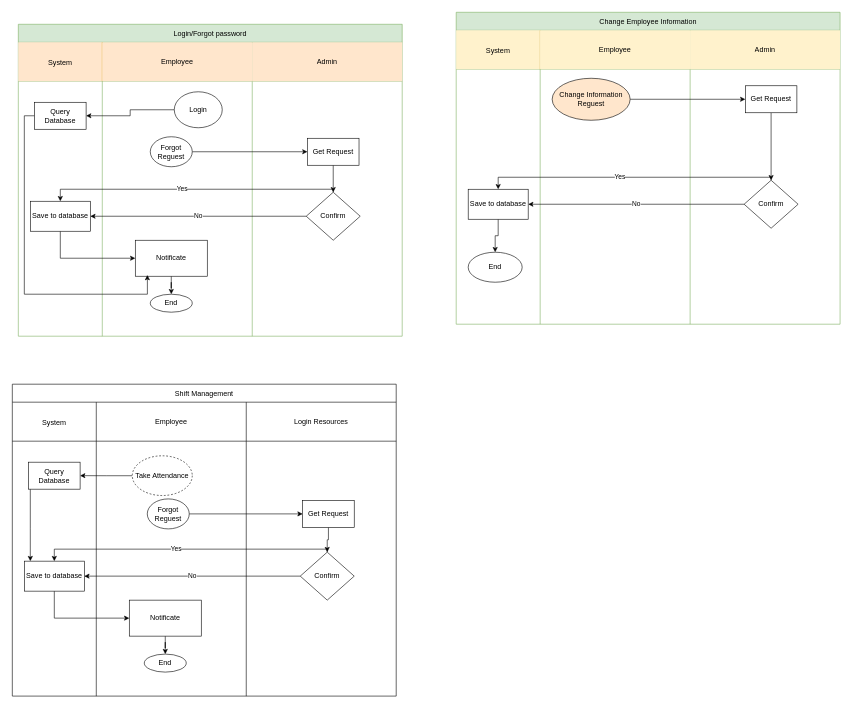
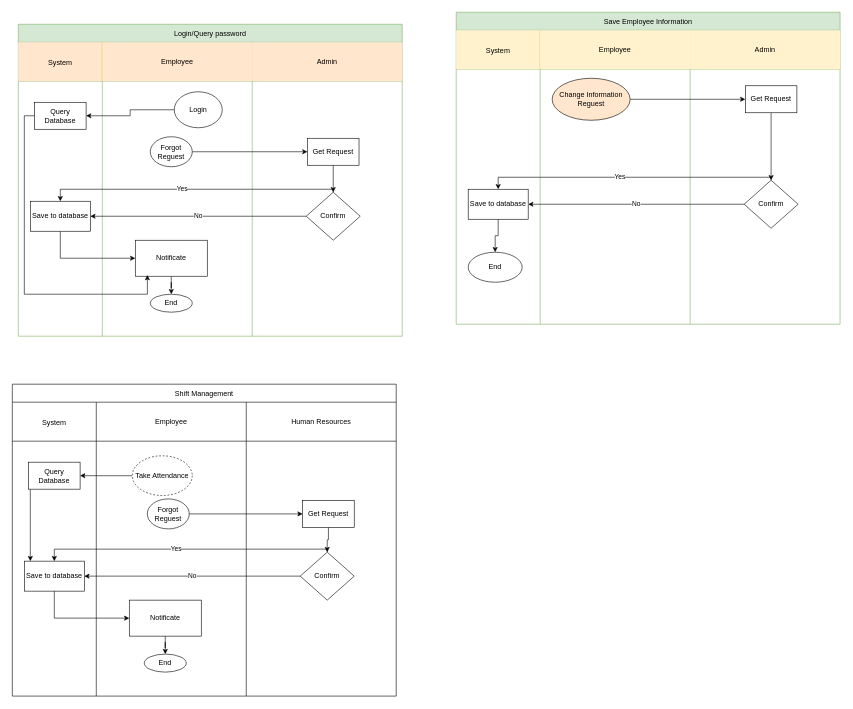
node "Change Employee Information": label "Change Employee Information" -> "Save Employee Information"
node "Login/Forgot password": label "Login/Forgot password" -> "Login/Query password"
node "Login Resources": label "Login Resources" -> "Human Resources"
